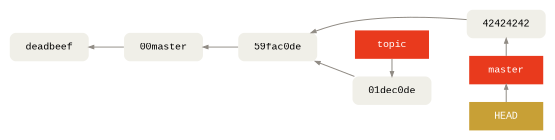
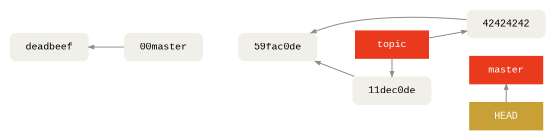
edge "59fac0de" -> "00master": removed
edge "master" -> "42424242": now "topic" -> "42424242"
node "01dec0de": label "01dec0de" -> "11dec0de"
